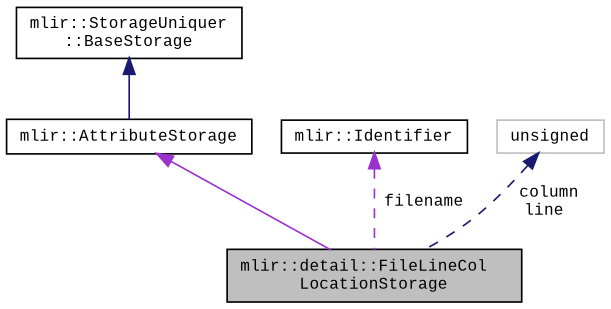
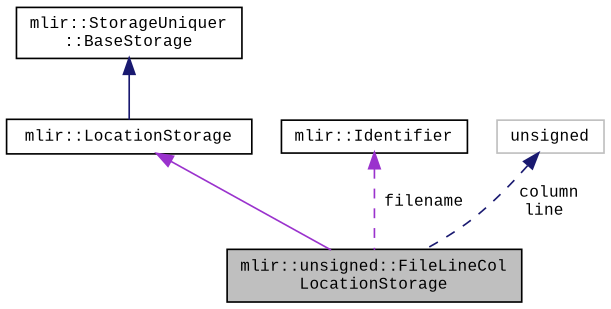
node "mlir::AttributeStorage": label "mlir::AttributeStorage" -> "mlir::LocationStorage"
node "mlir::detail::FileLineCol LocationStorage": label "mlir::detail::FileLineCol LocationStorage" -> "mlir::unsigned::FileLineCol LocationStorage"
